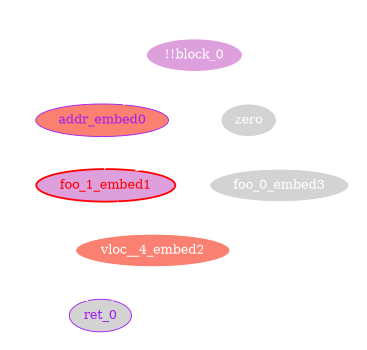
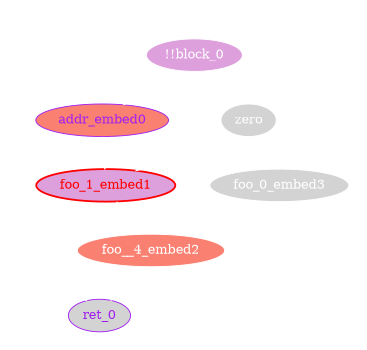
node "vloc__4_embed2": label "vloc__4_embed2" -> "foo__4_embed2"
